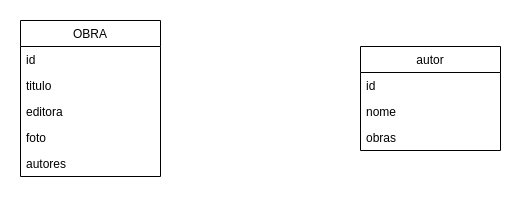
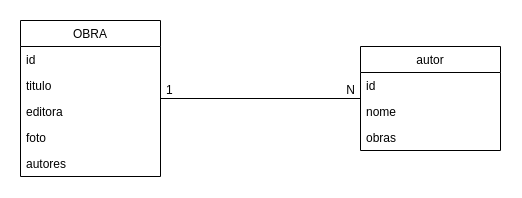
edge "OBRA" -- "autor": added, labels "1", "N"
